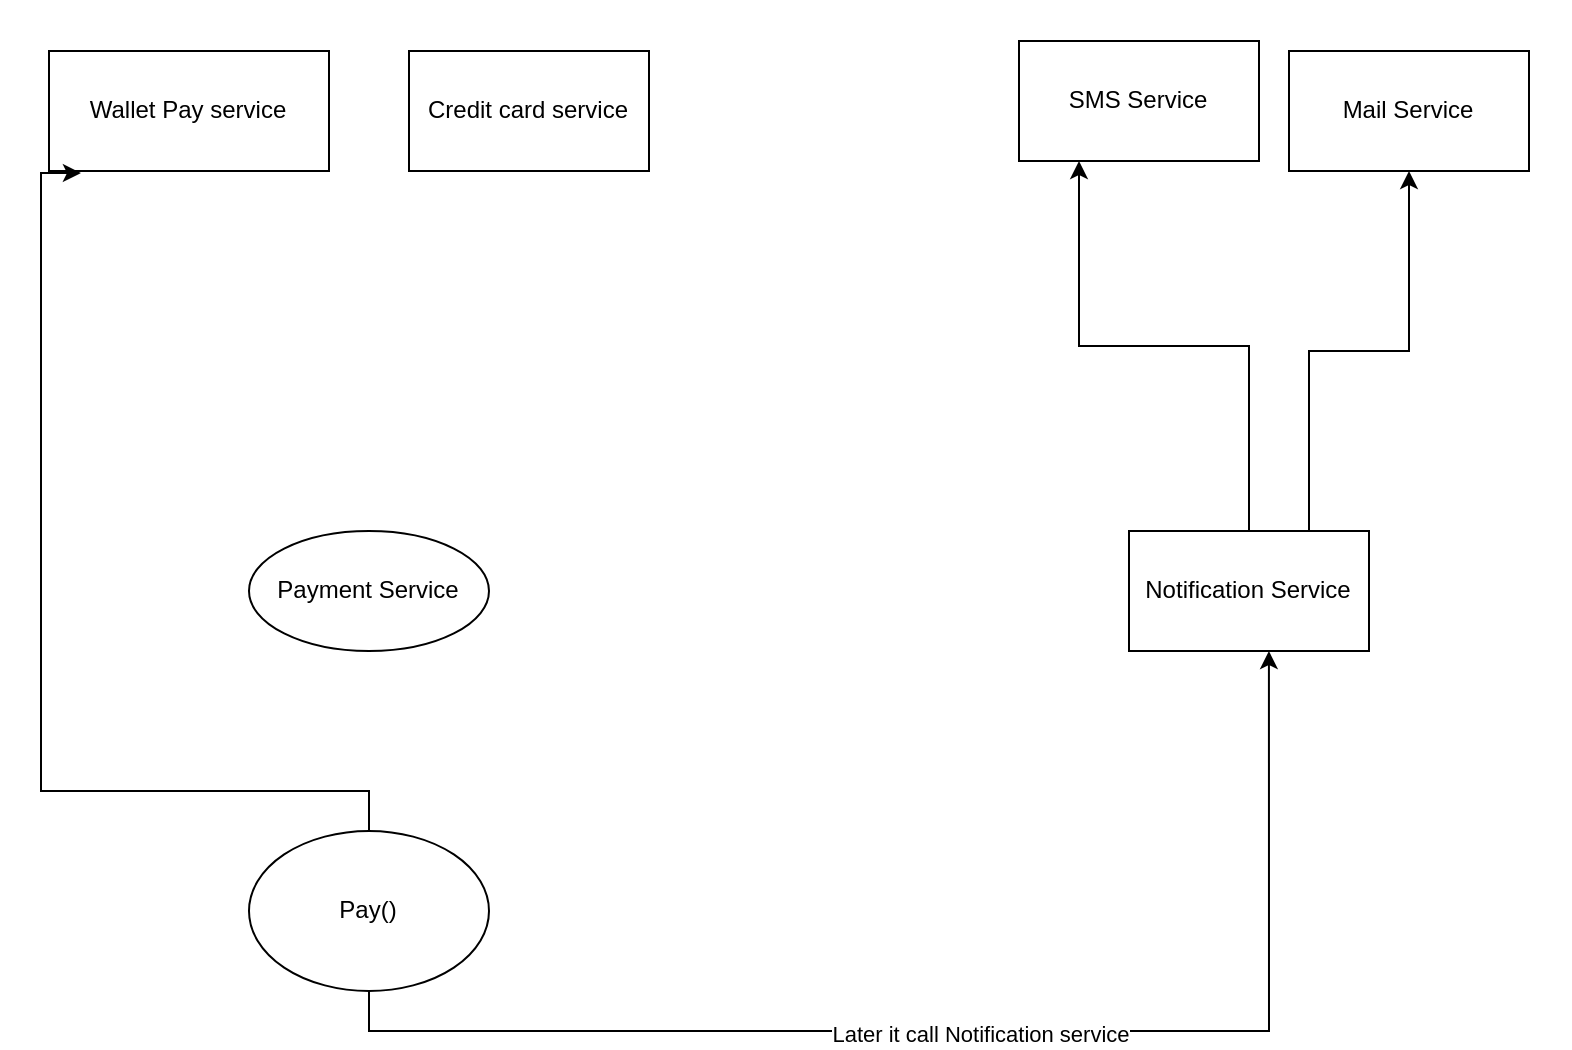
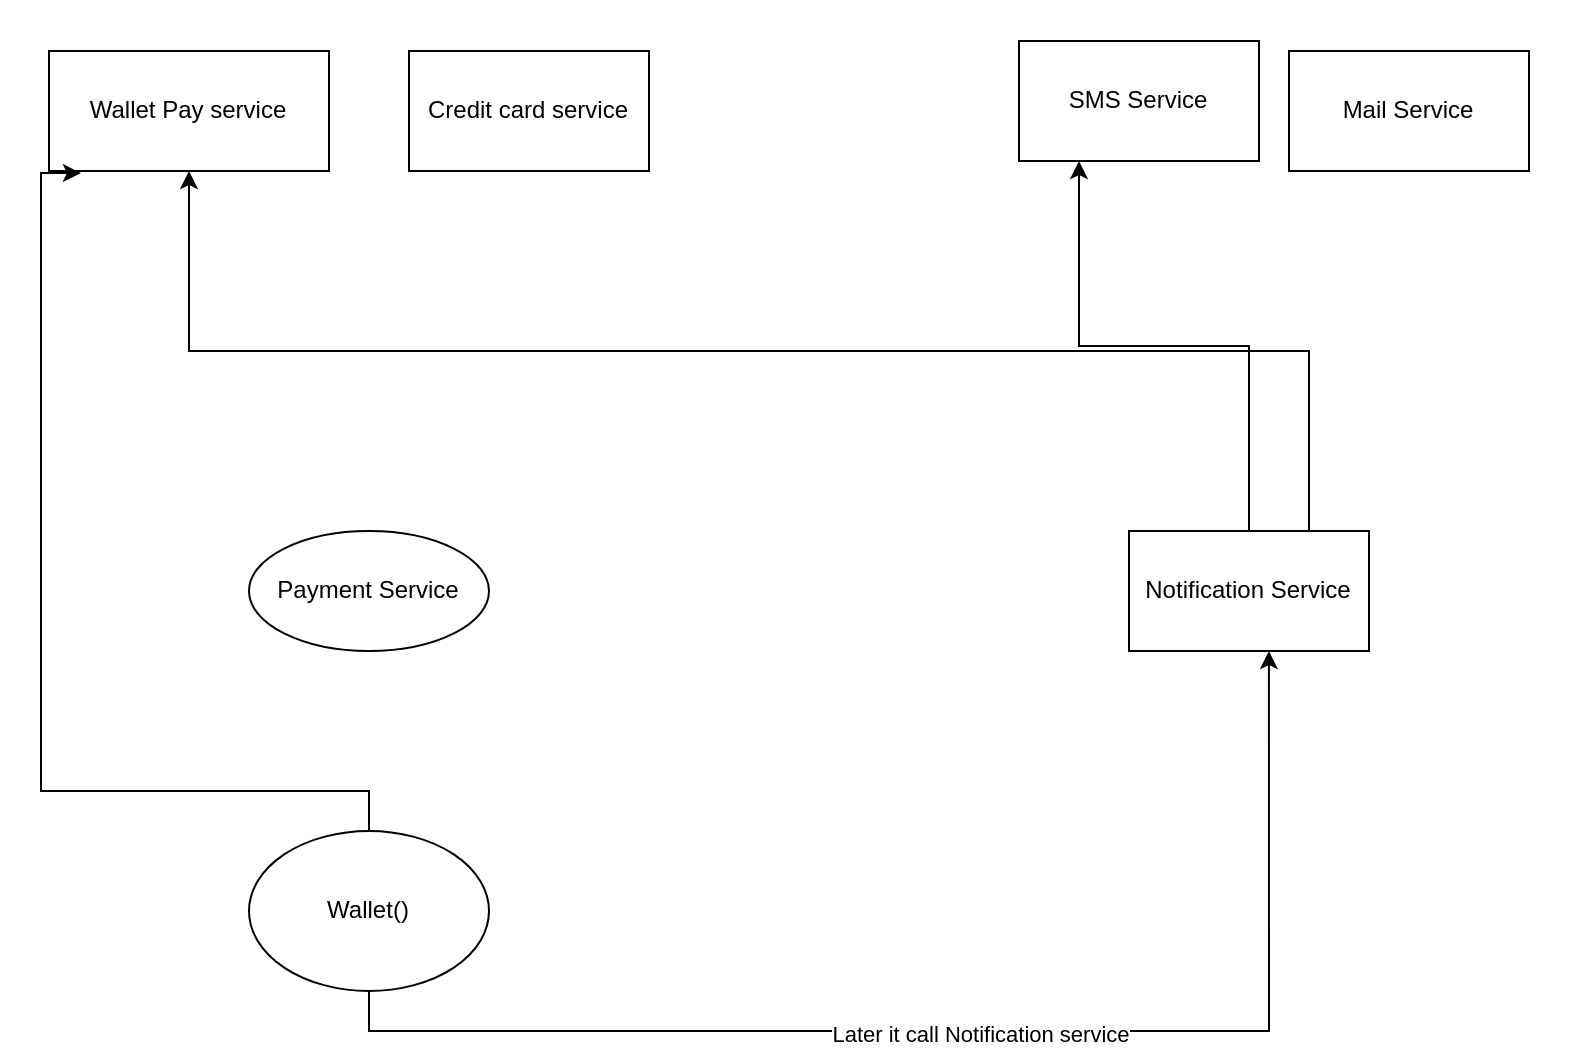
edge "Notification Service" -> "Mail Service": now "Notification Service" -> "Wallet Pay service"
node "Pay()": label "Pay()" -> "Wallet()"
